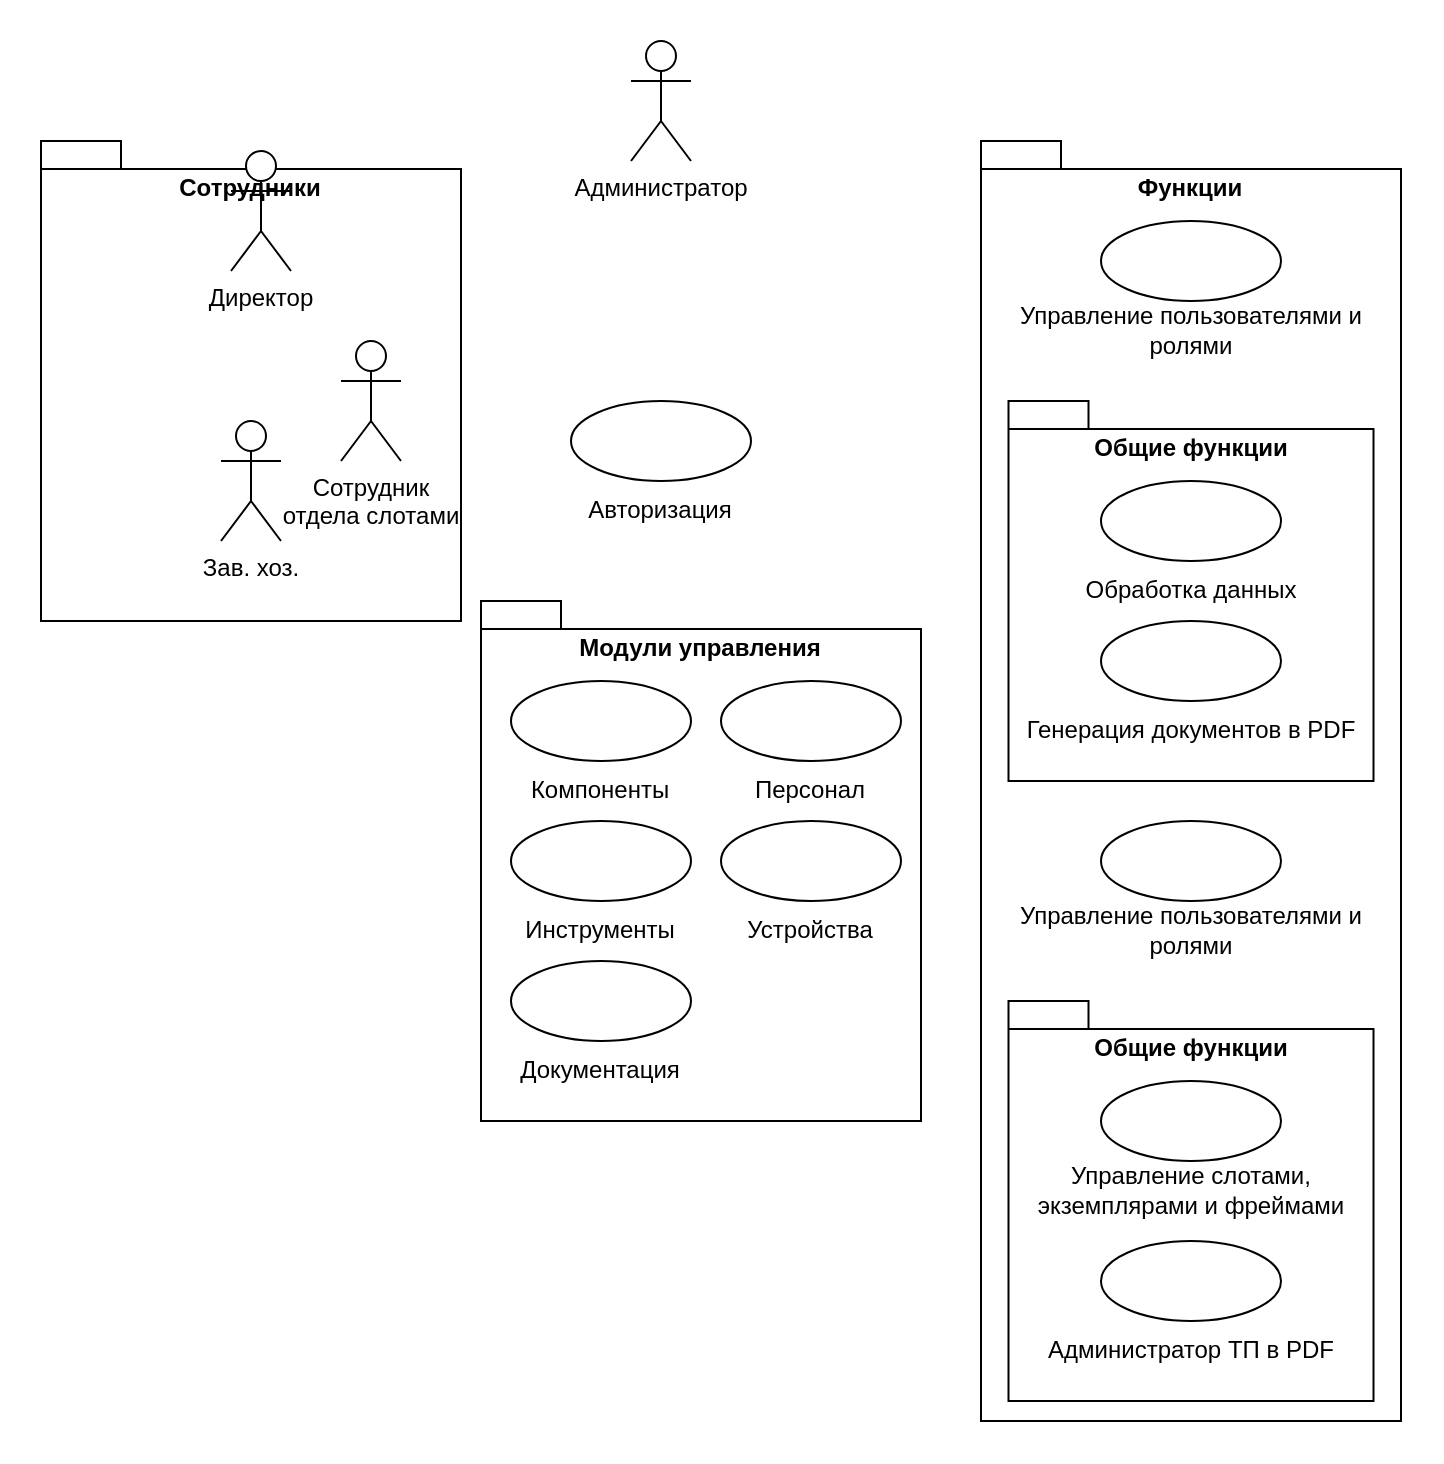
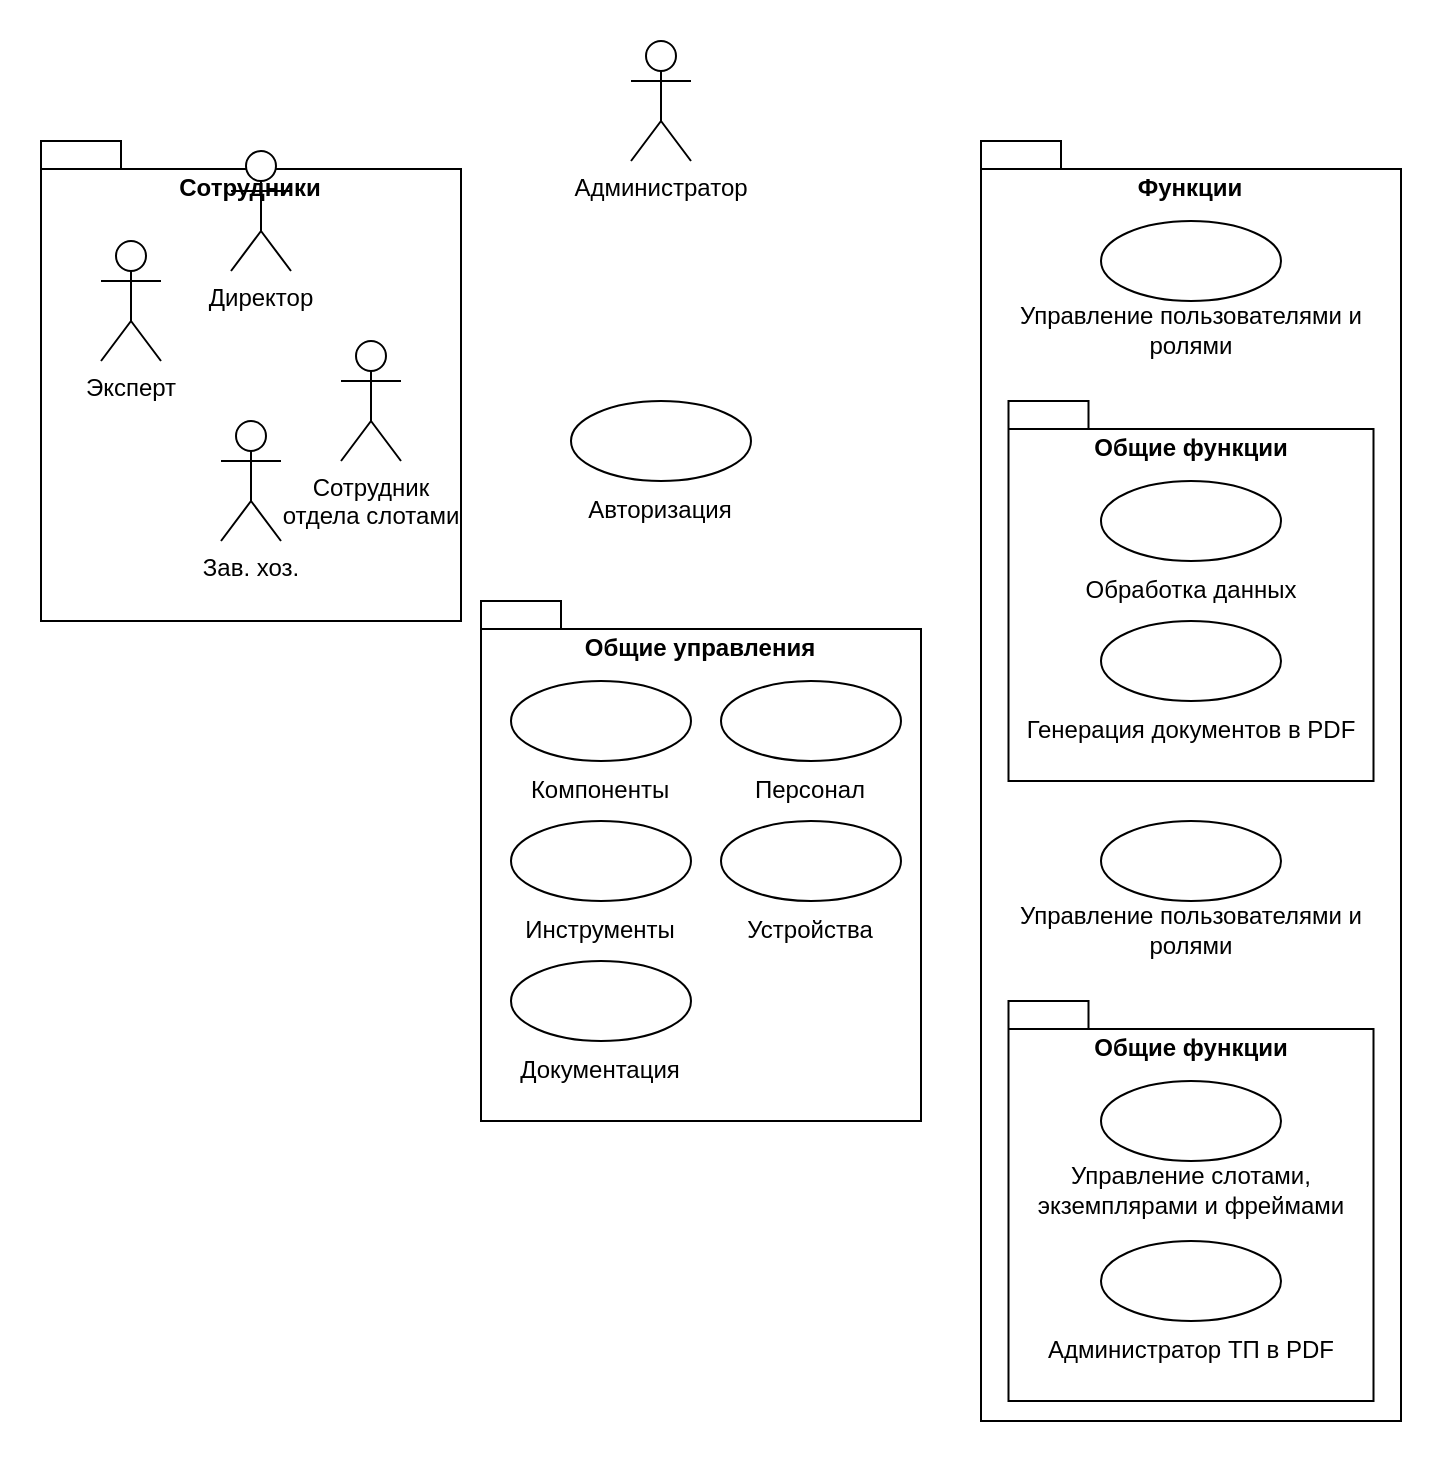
node "Эксперт": added
node "Модули управления": label "Модули управления" -> "Общие управления"
